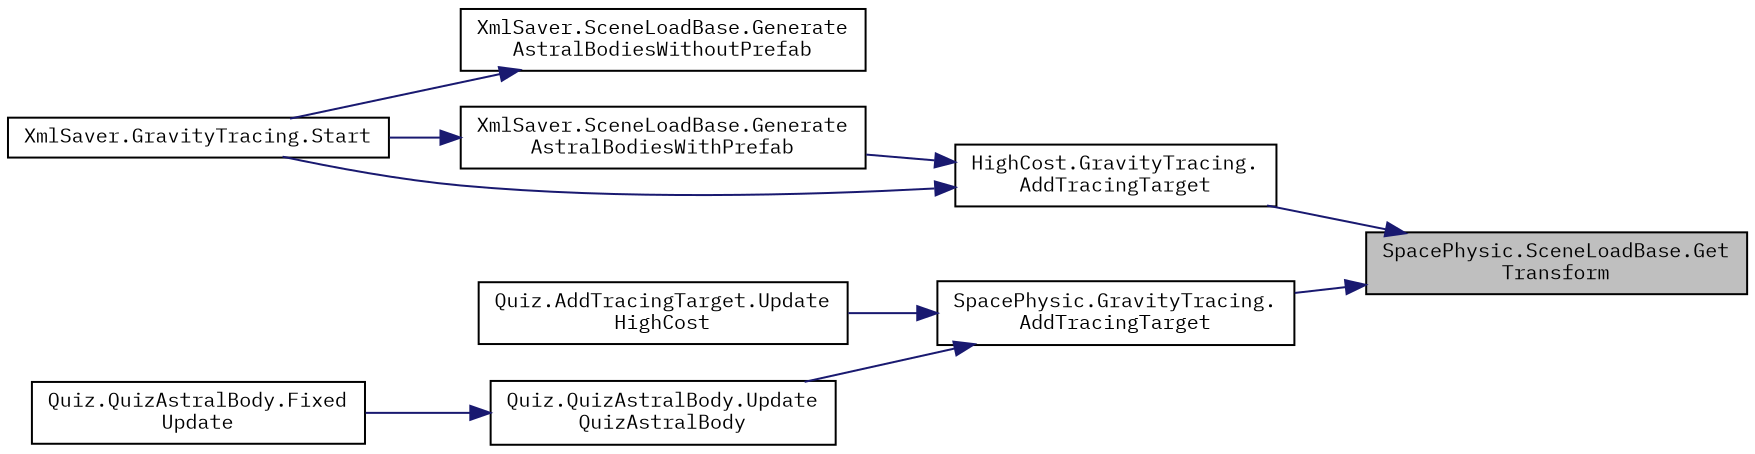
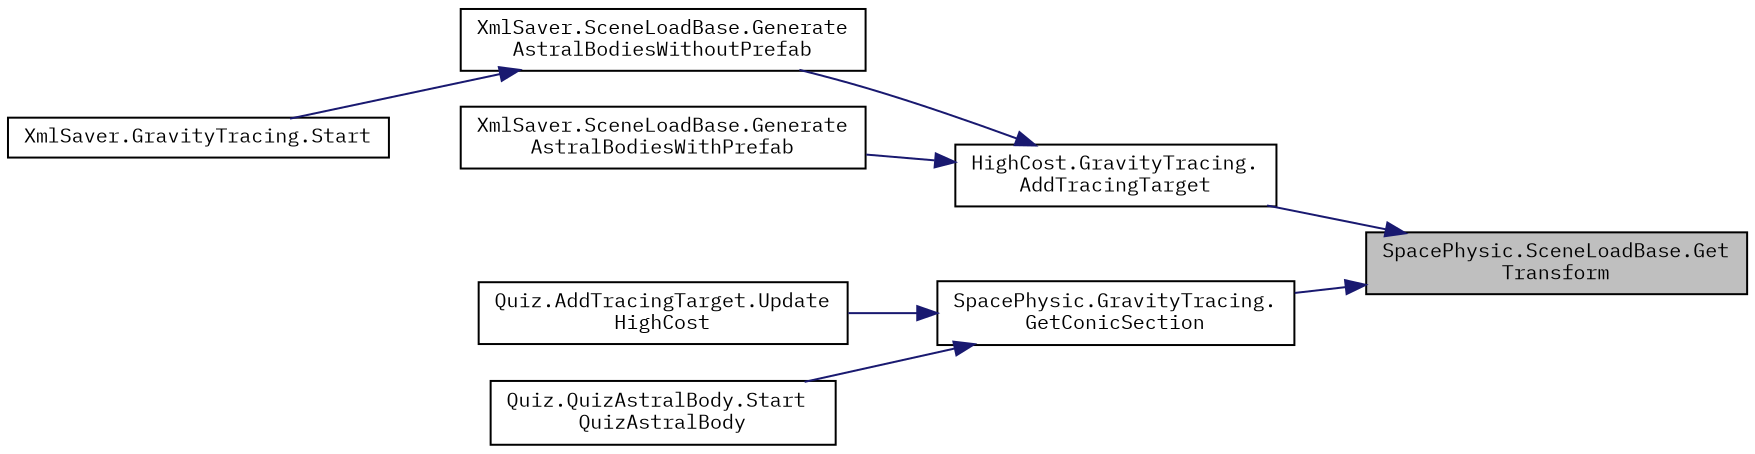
edge "XmlSaver.GravityTracing.Start" -> "XmlSaver.SceneLoadBase.Generate AstralBodiesWithPrefab": removed
edge "XmlSaver.GravityTracing.Start" -> "HighCost.GravityTracing. AddTracingTarget": now "XmlSaver.SceneLoadBase.Generate AstralBodiesWithoutPrefab" -> "HighCost.GravityTracing. AddTracingTarget"
node "SpacePhysic.GravityTracing. AddTracingTarget": label "SpacePhysic.GravityTracing. AddTracingTarget" -> "SpacePhysic.GravityTracing. GetConicSection"
node "Quiz.QuizAstralBody.Fixed Update": removed
node "Quiz.QuizAstralBody.Update QuizAstralBody": label "Quiz.QuizAstralBody.Update QuizAstralBody" -> "Quiz.QuizAstralBody.Start QuizAstralBody"
